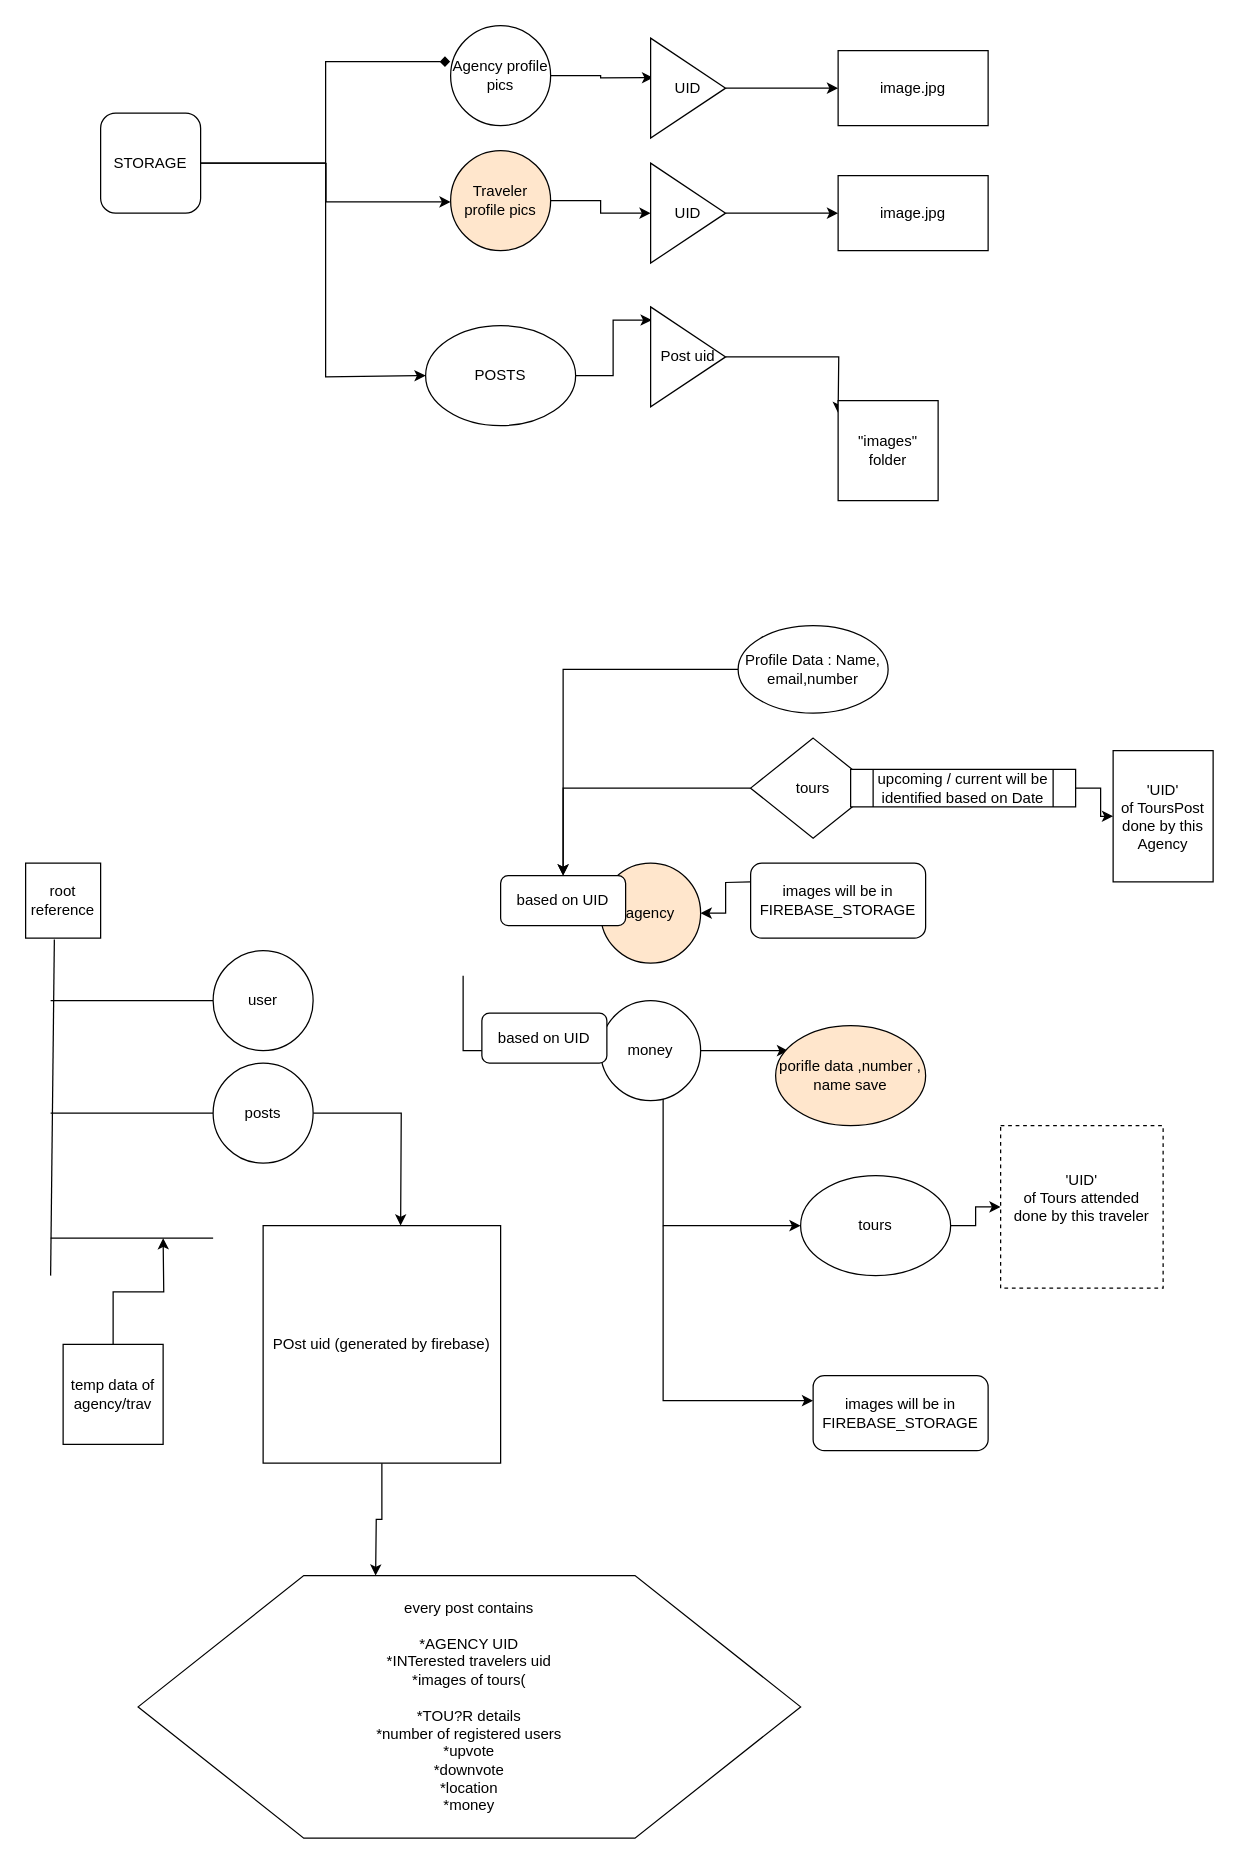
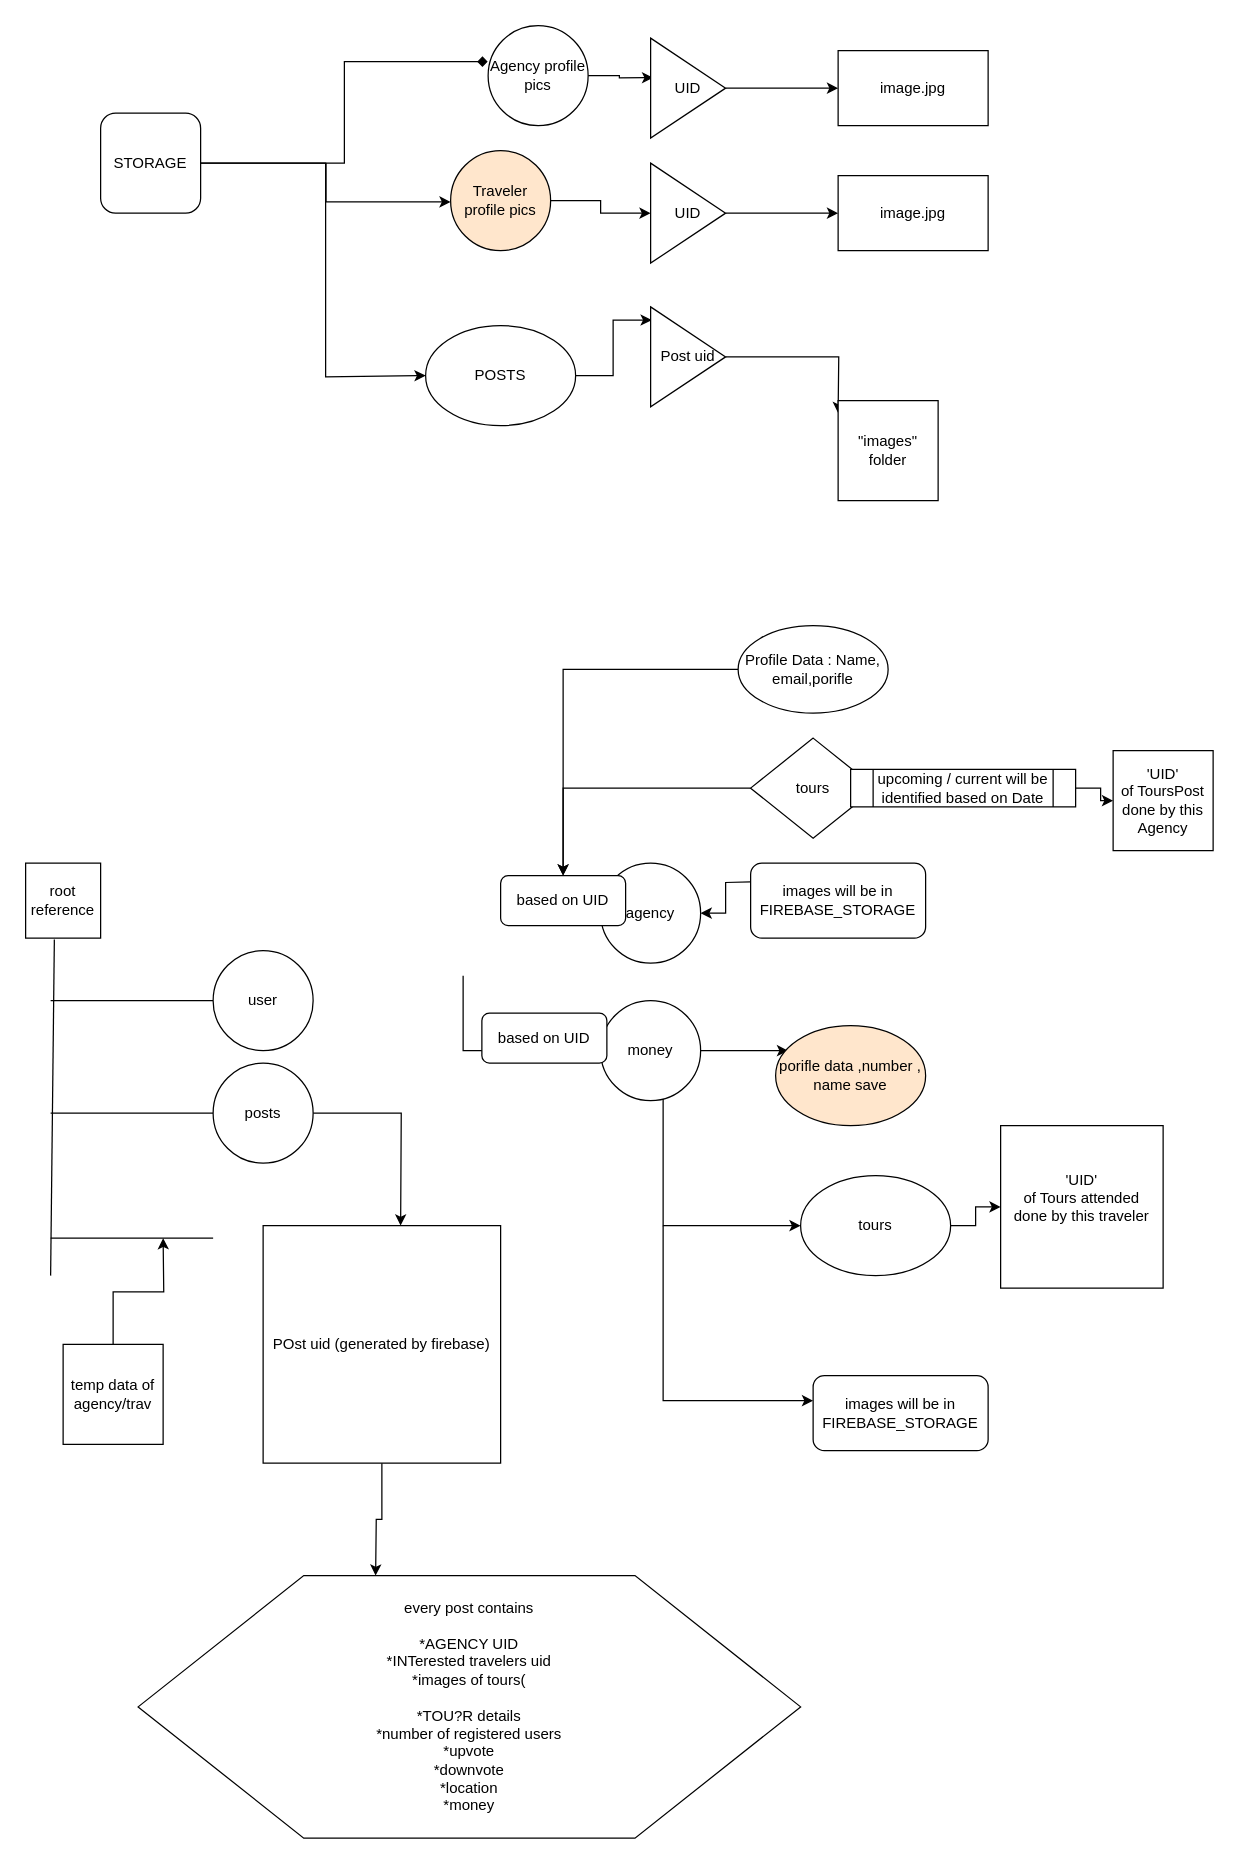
node "Agency profile pics": moved (501, 76) -> (538, 76)
node "Profile Data : Name, email,number": label "Profile Data : Name, email,number" -> "Profile Data : Name, email,porifle"
node "'UID' of ToursPost done by this Agency": size 100x131 -> 100x100
node "agency": fillcolor #ffe6cc -> #ffffff
node "'UID' of Tours attended done by this traveler": style dashed -> solid
